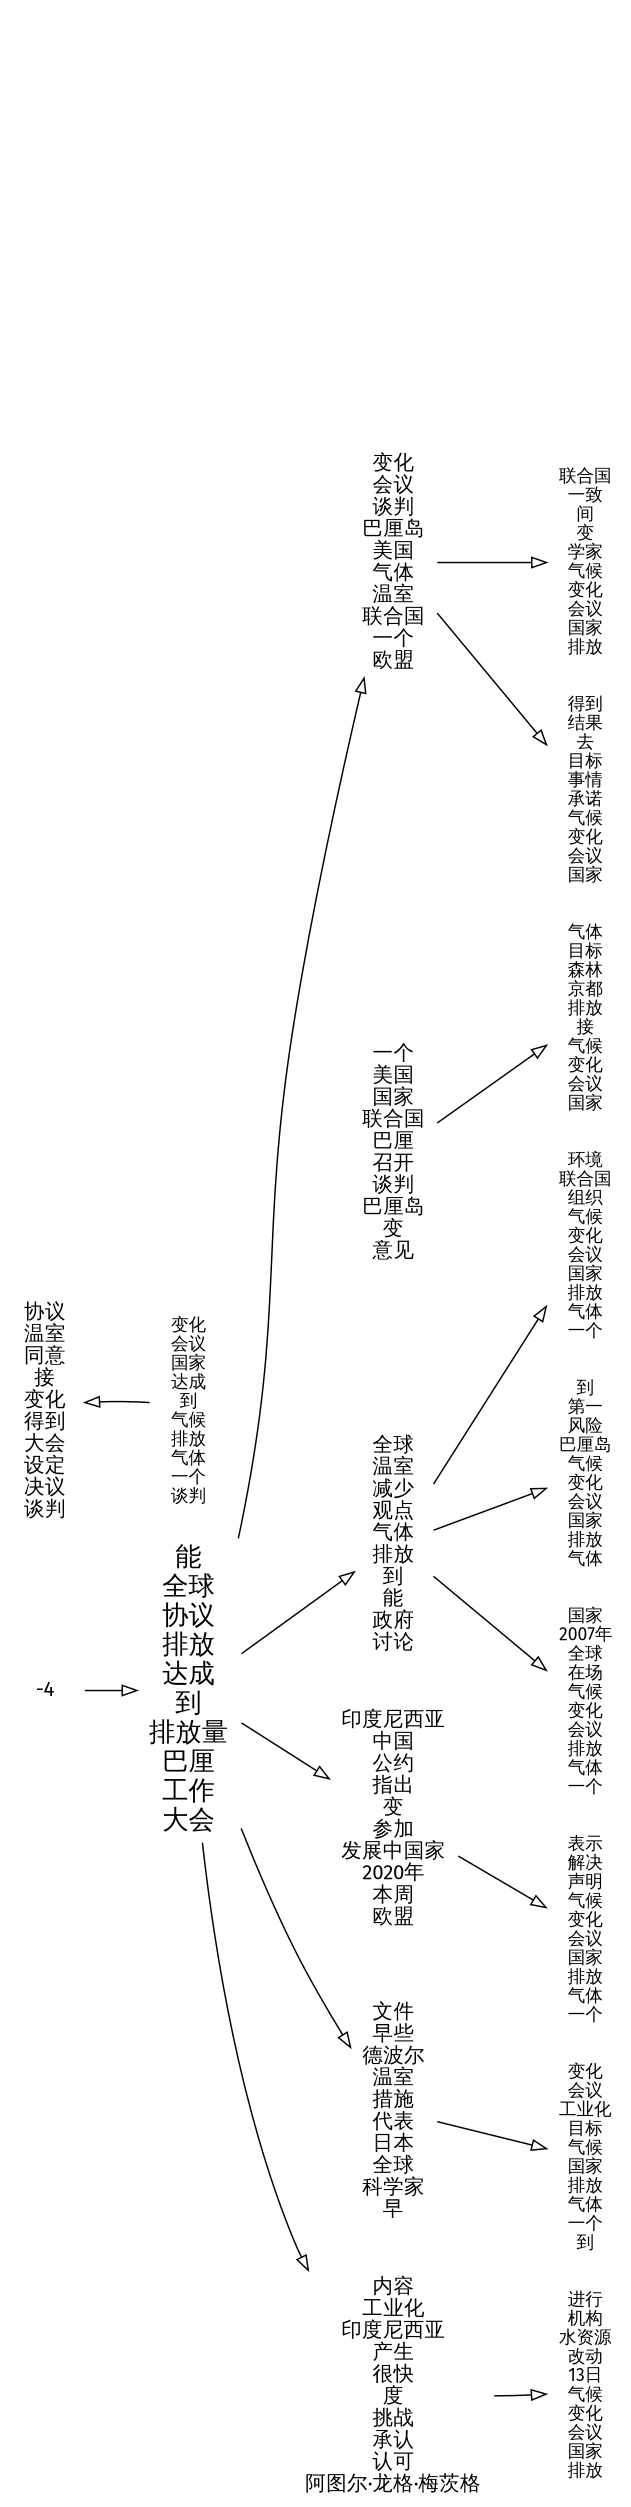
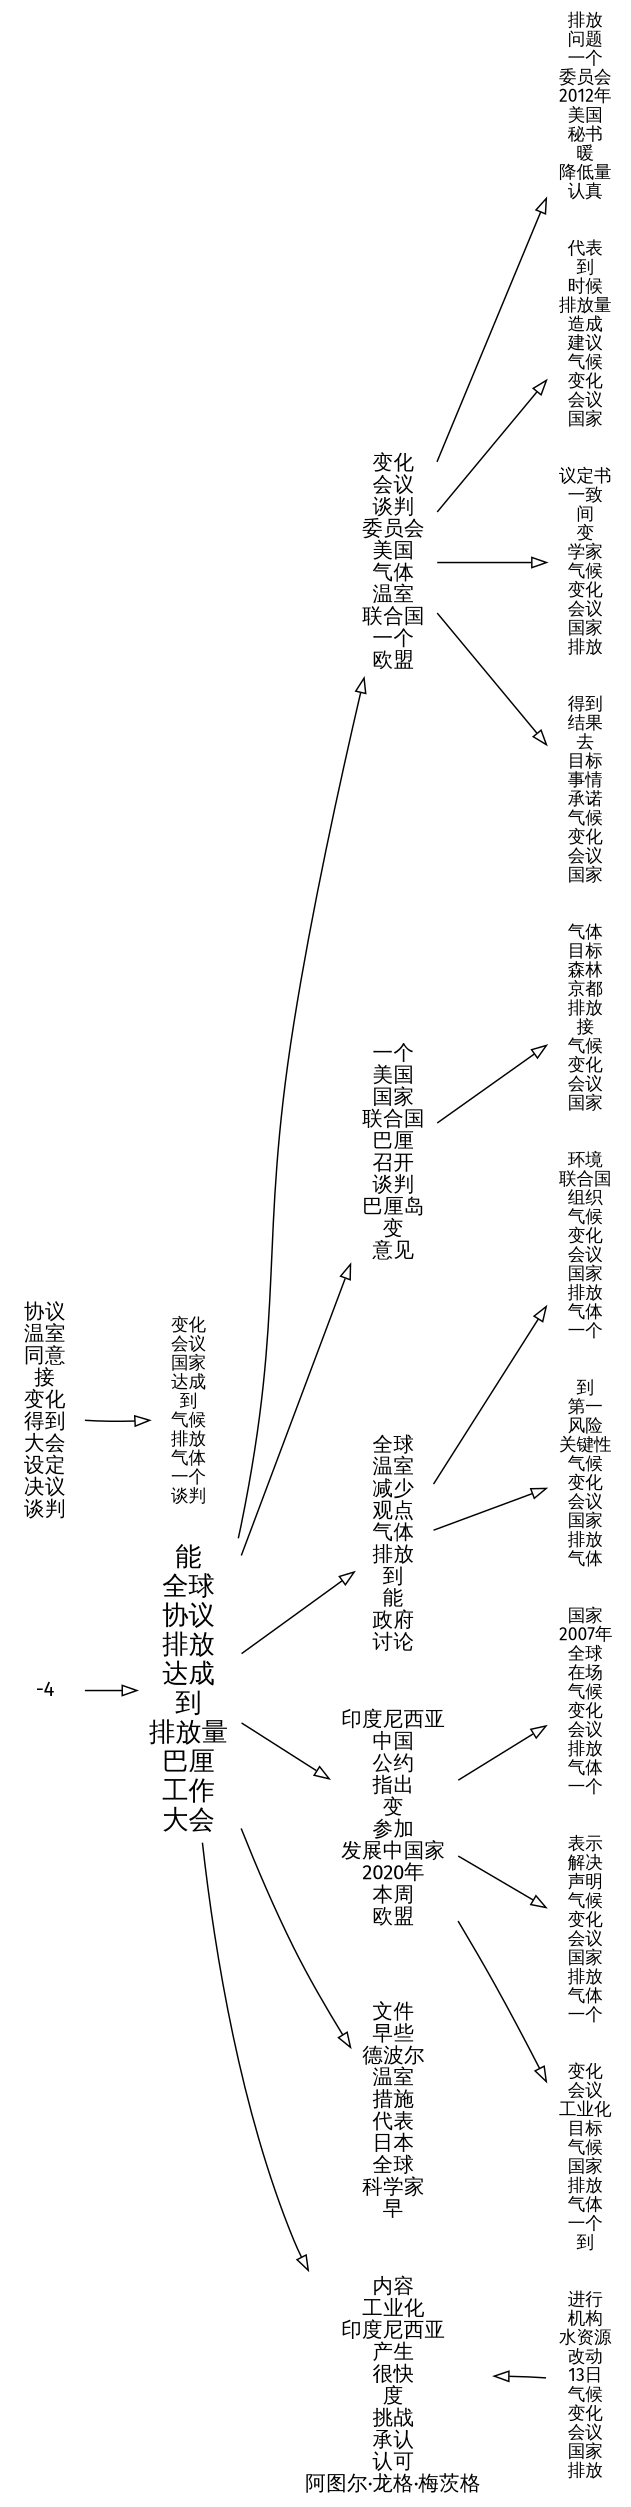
node "排放 问题 一个 委员会 2012年 美国 秘书 暖 降低量 认真": added
node "代表 到 时候 排放量 造成 建议 气候 变化 会议 国家": added
node "变化 会议 谈判 巴厘岛 美国 气体 温室 联合国 一个 欧盟": label "变化 会议 谈判 巴厘岛 美国 气体 温室 联合国 一个 欧盟" -> "变化 会议 谈判 委员会 美国 气体 温室 联合国 一个 欧盟"
node "联合国 一致 间 变 学家 气候 变化 会议 国家 排放": label "联合国 一致 间 变 学家 气候 变化 会议 国家 排放" -> "议定书 一致 间 变 学家 气候 变化 会议 国家 排放"
edge "变化 会议 国家 达成 到 气候 排放 气体 一个 谈判" -> "协议 温室 同意 接 变化 得到 大会 设定 决议 谈判": reversed
edge "能 全球 协议 排放 达成 到 排放量 巴厘 工作 大会" -> "一个 美国 国家 联合国 巴厘 召开 谈判 巴厘岛 变 意见": added
node "到 第一 风险 巴厘岛 气候 变化 会议 国家 排放 气体": label "到 第一 风险 巴厘岛 气候 变化 会议 国家 排放 气体" -> "到 第一 风险 关键性 气候 变化 会议 国家 排放 气体"
edge "全球 温室 减少 观点 气体 排放 到 能 政府 讨论" -> "国家 2007年 全球 在场 气候 变化 会议 排放 气体 一个": now "印度尼西亚 中国 公约 指出 变 参加 发展中国家 2020年 本周 欧盟" -> "国家 2007年 全球 在场 气候 变化 会议 排放 气体 一个"
edge "文件 早些 德波尔 温室 措施 代表 日本 全球 科学家 早" -> "变化 会议 工业化 目标 气候 国家 排放 气体 一个 到": now "印度尼西亚 中国 公约 指出 变 参加 发展中国家 2020年 本周 欧盟" -> "变化 会议 工业化 目标 气候 国家 排放 气体 一个 到"
edge "内容 工业化 印度尼西亚 产生 很快 度 挑战 承认 认可 阿图尔·龙格·梅茨格" -> "进行 机构 水资源 改动 13日 气候 变化 会议 国家 排放": reversed
